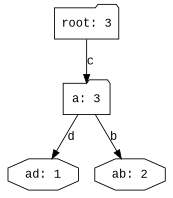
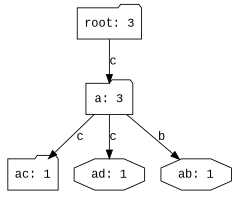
edge "a: 3" -> "ad: 1": label "d" -> "c"
node "ac: 1": added
node "ab: 2": label "ab: 2" -> "ab: 1"
